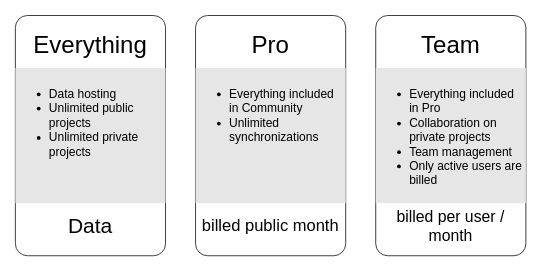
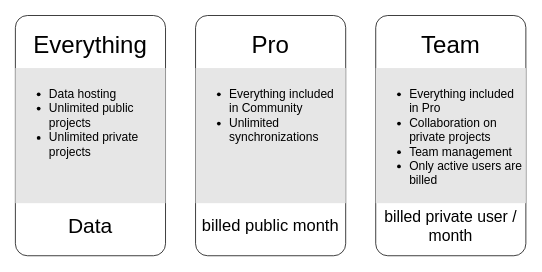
node "billed per user / month": label "billed per user / month" -> "billed private user / month"
